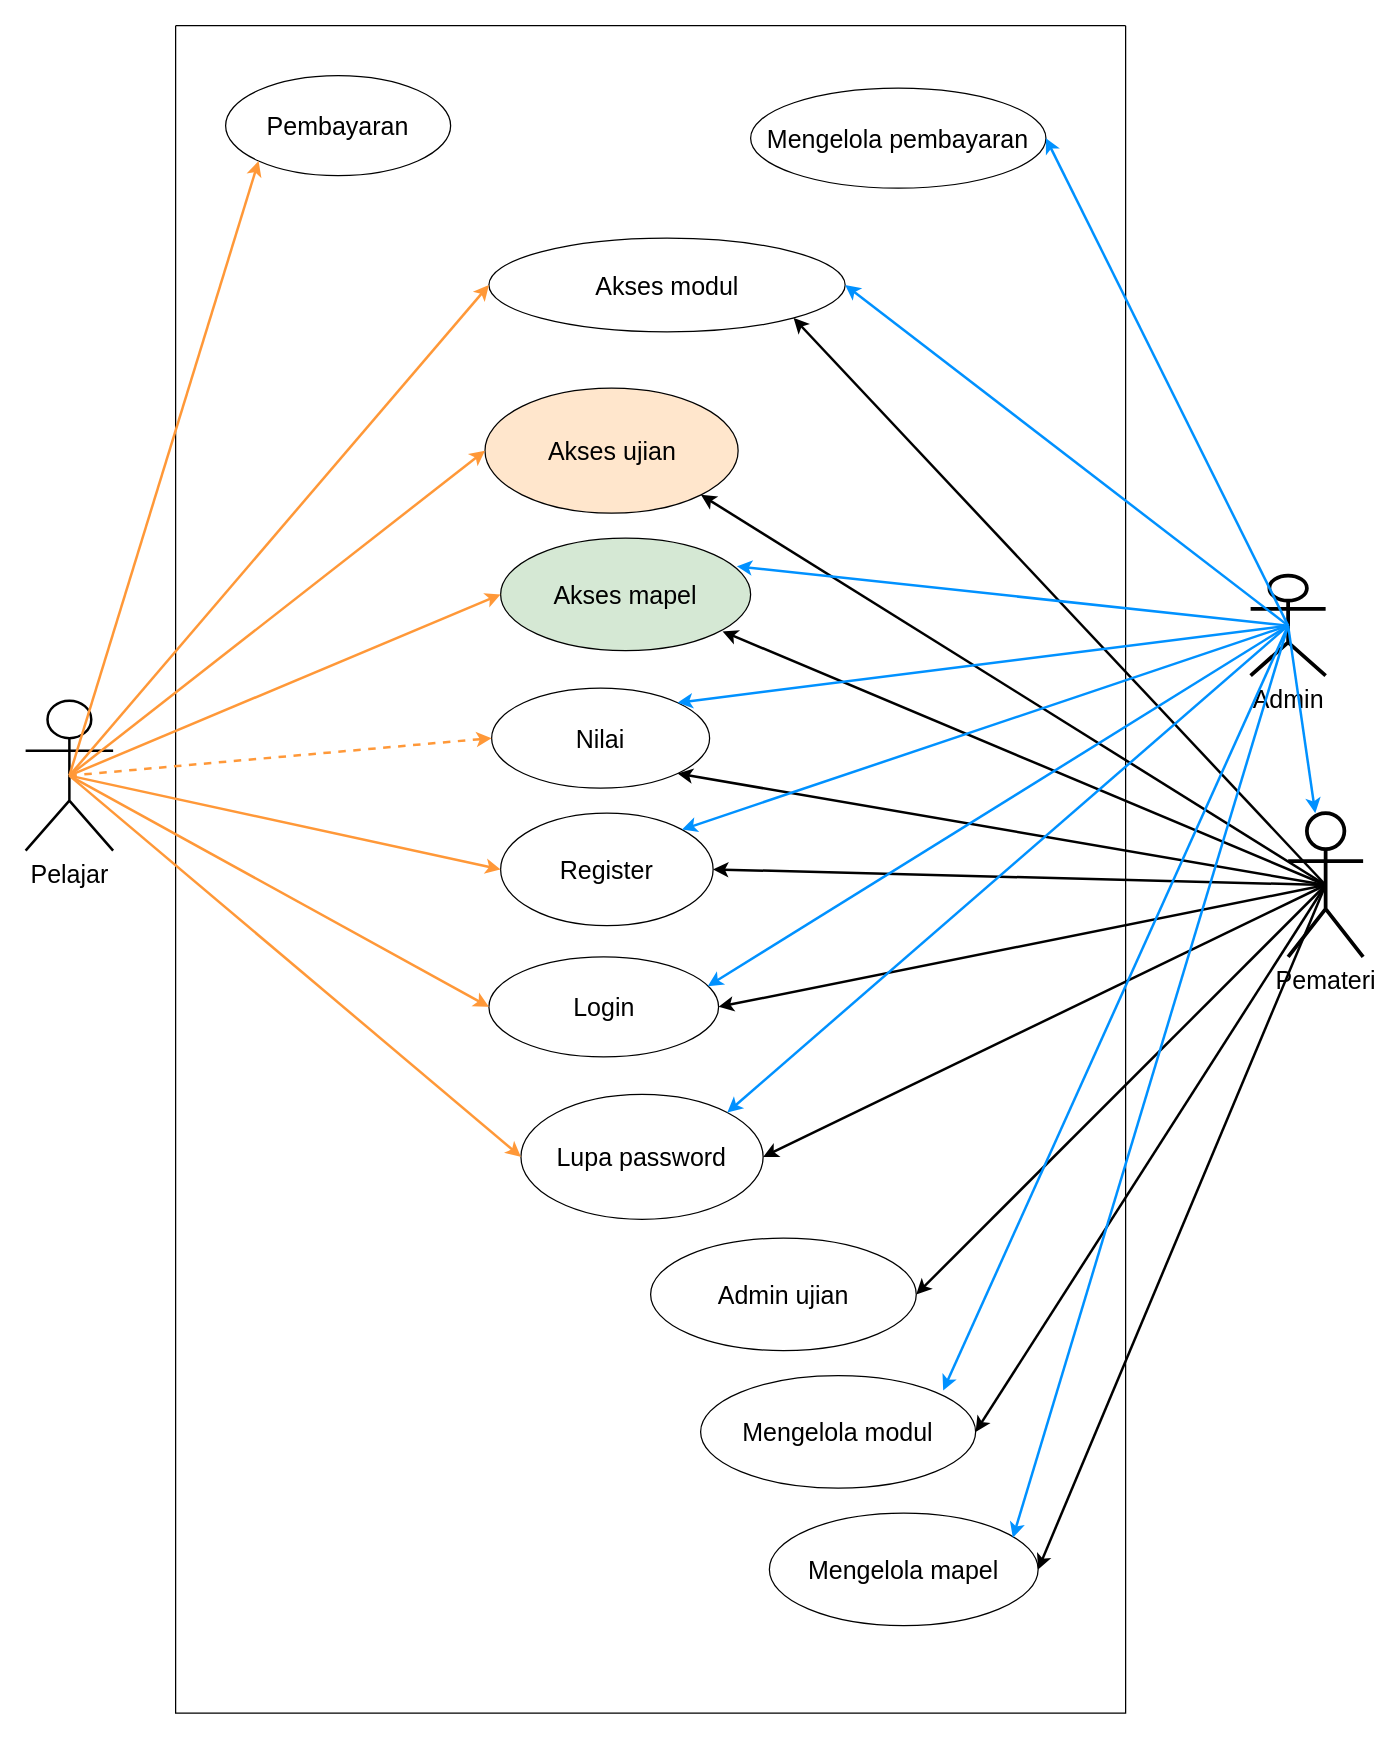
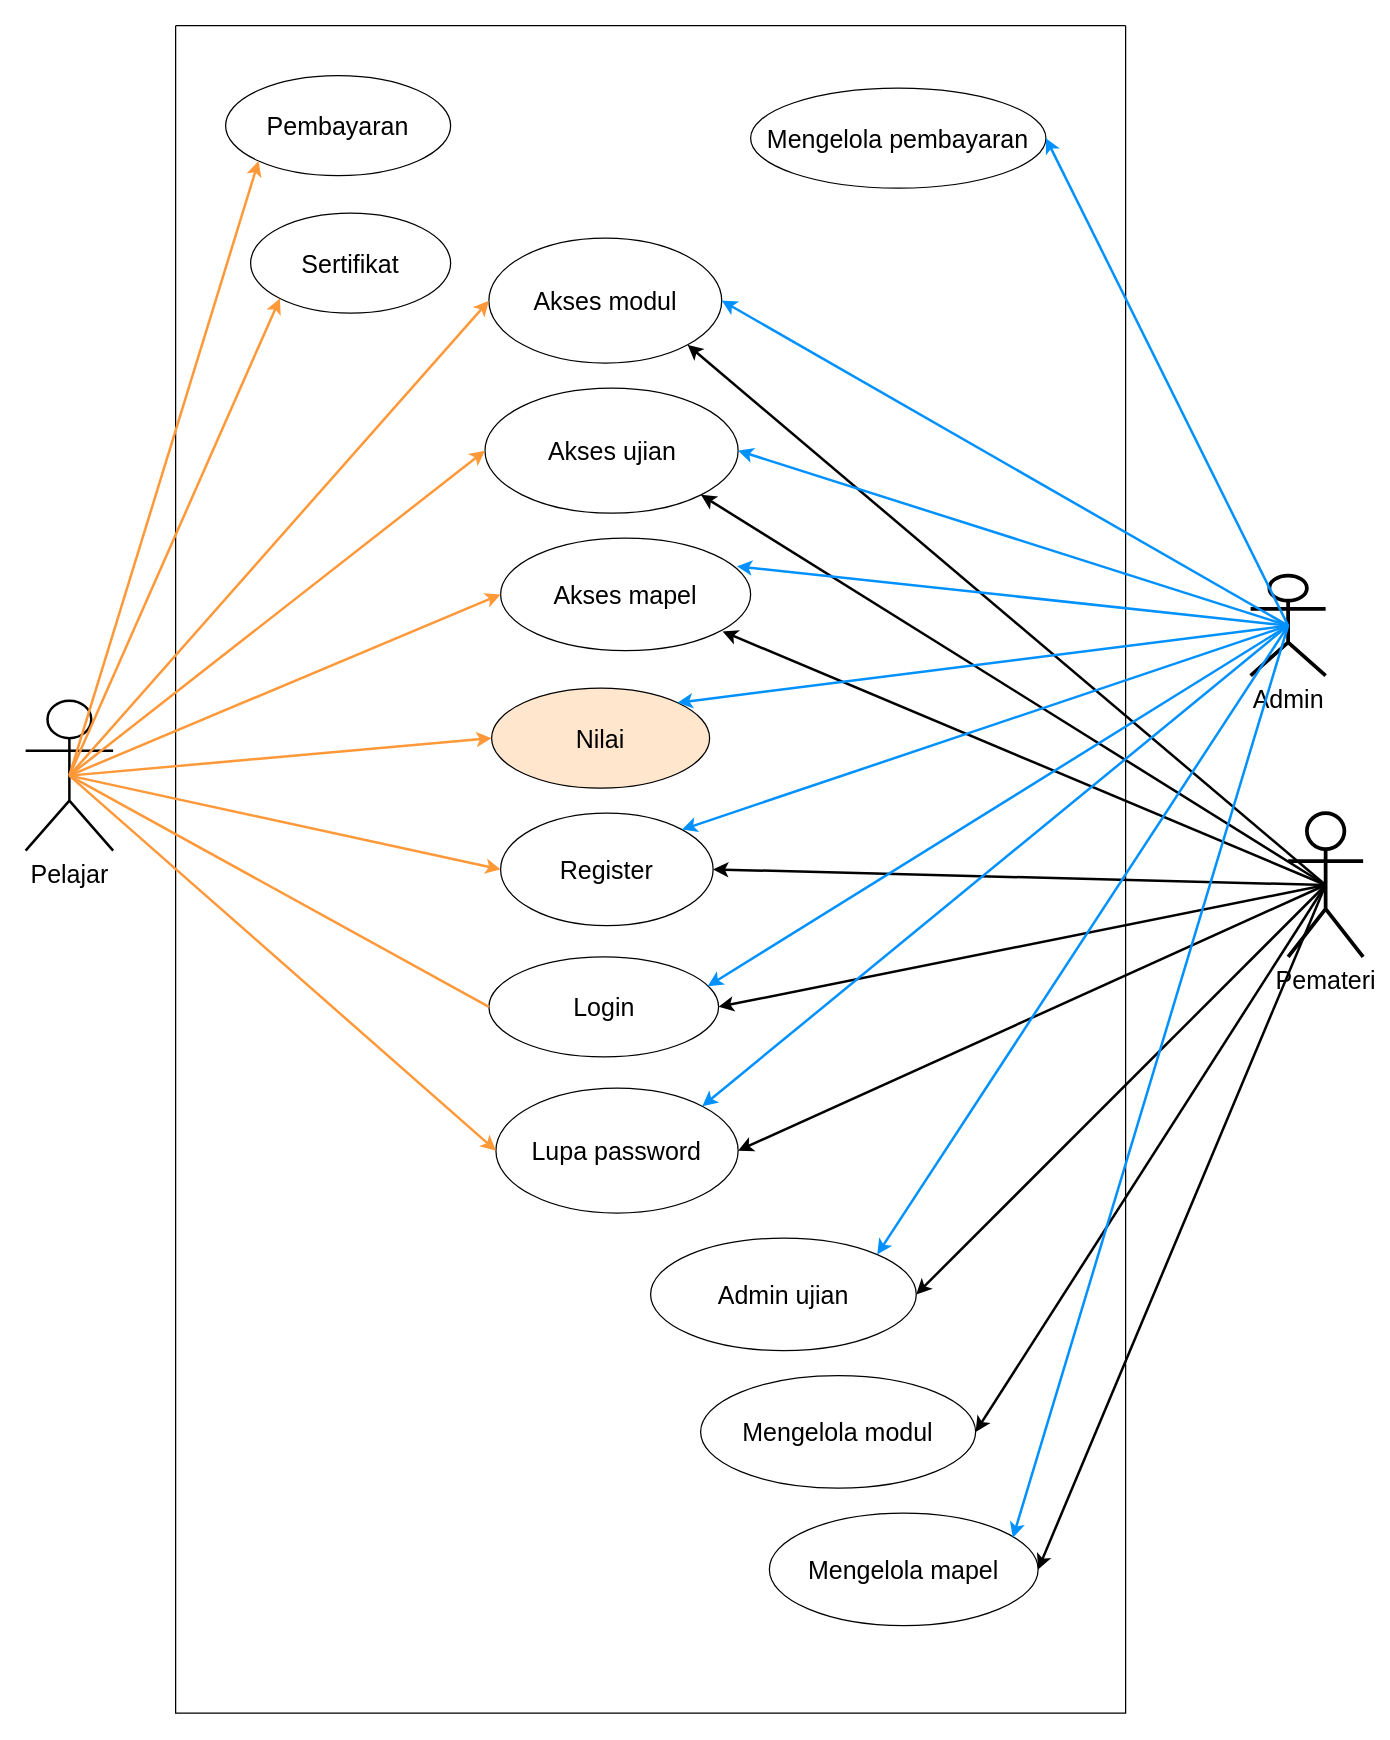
node "Sertifikat": added
node "Akses modul": size 356x94 -> 233x125
node "Akses ujian": fillcolor #ffe6cc -> #ffffff
edge "Admin" -> "Akses ujian": added
node "Akses mapel": fillcolor #d5e8d4 -> #ffffff
edge "Pelajar" -> "Sertifikat": added
edge "Admin" -> "Pemateri": now "Admin" -> "Admin ujian"
node "Nilai": fillcolor #ffffff -> #ffe6cc
edge "Pelajar" -> "Nilai": style dashed -> solid
edge "Admin" -> "Mengelola modul": removed
edge "Pemateri" -> "Nilai": removed
edge "Pelajar" -> "Login": arrowhead classic -> none
node "Lupa password": moved (642, 1157) -> (617, 1151)
